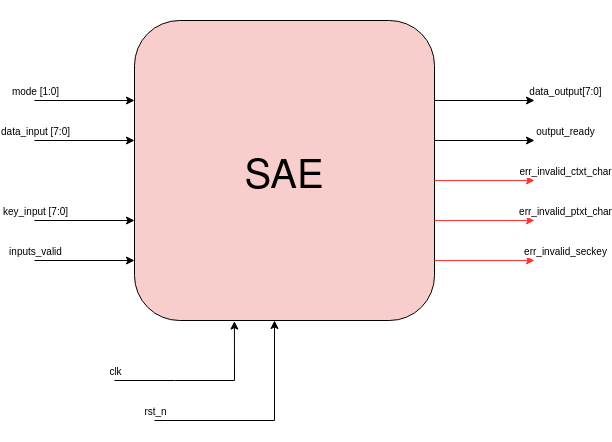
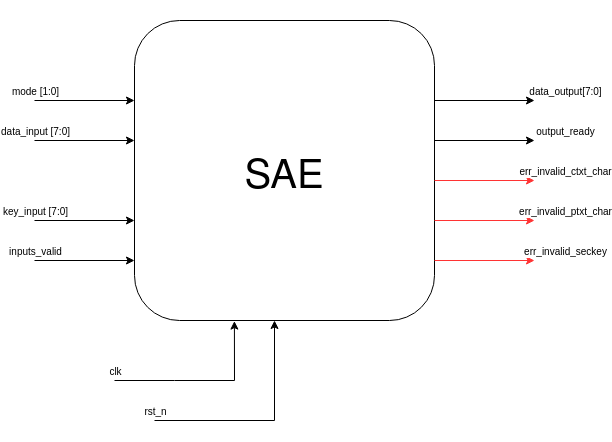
node "SAE": fillcolor #f8cecc -> #ffffff
